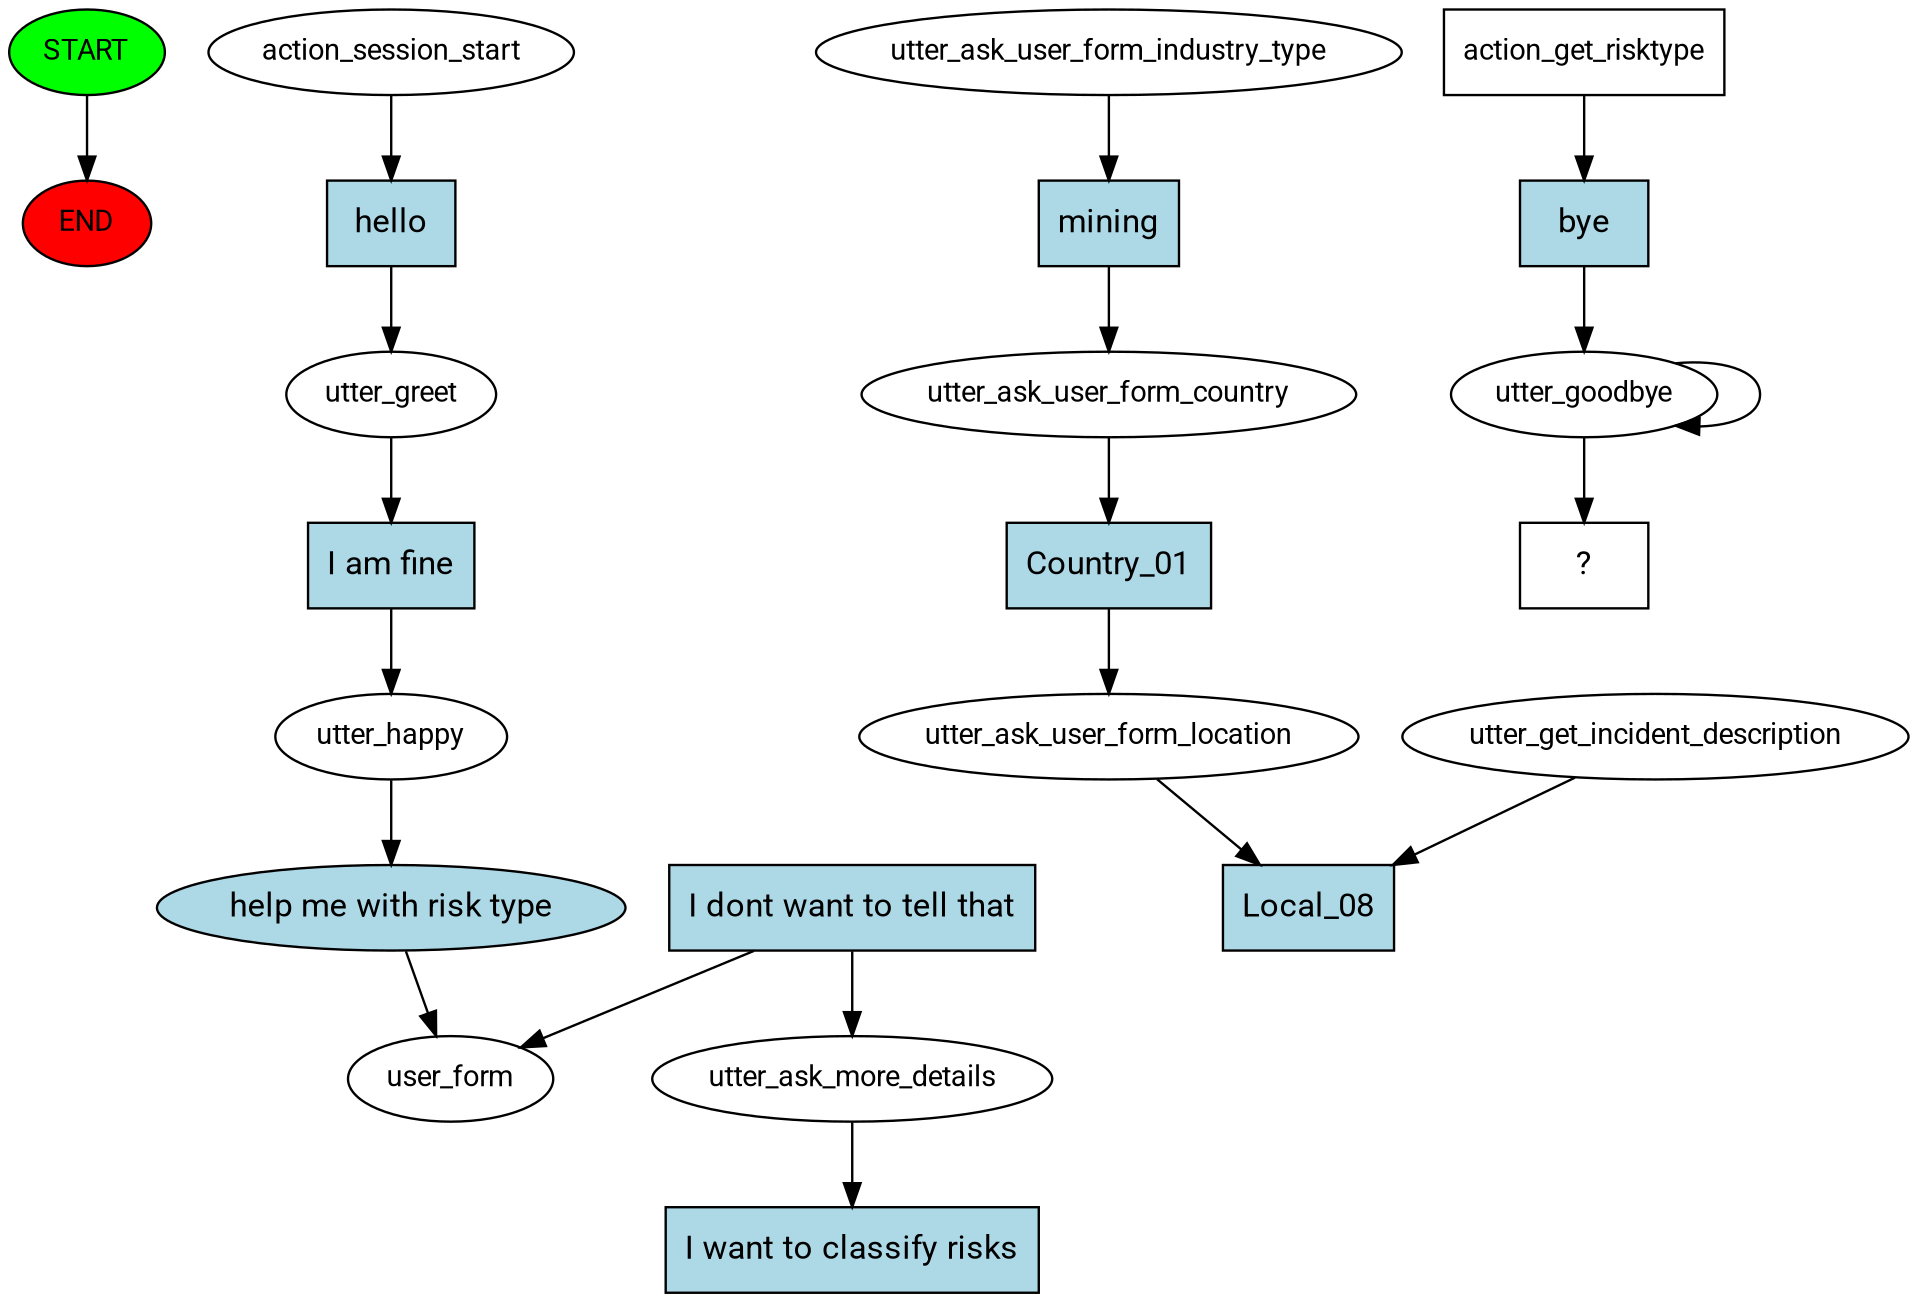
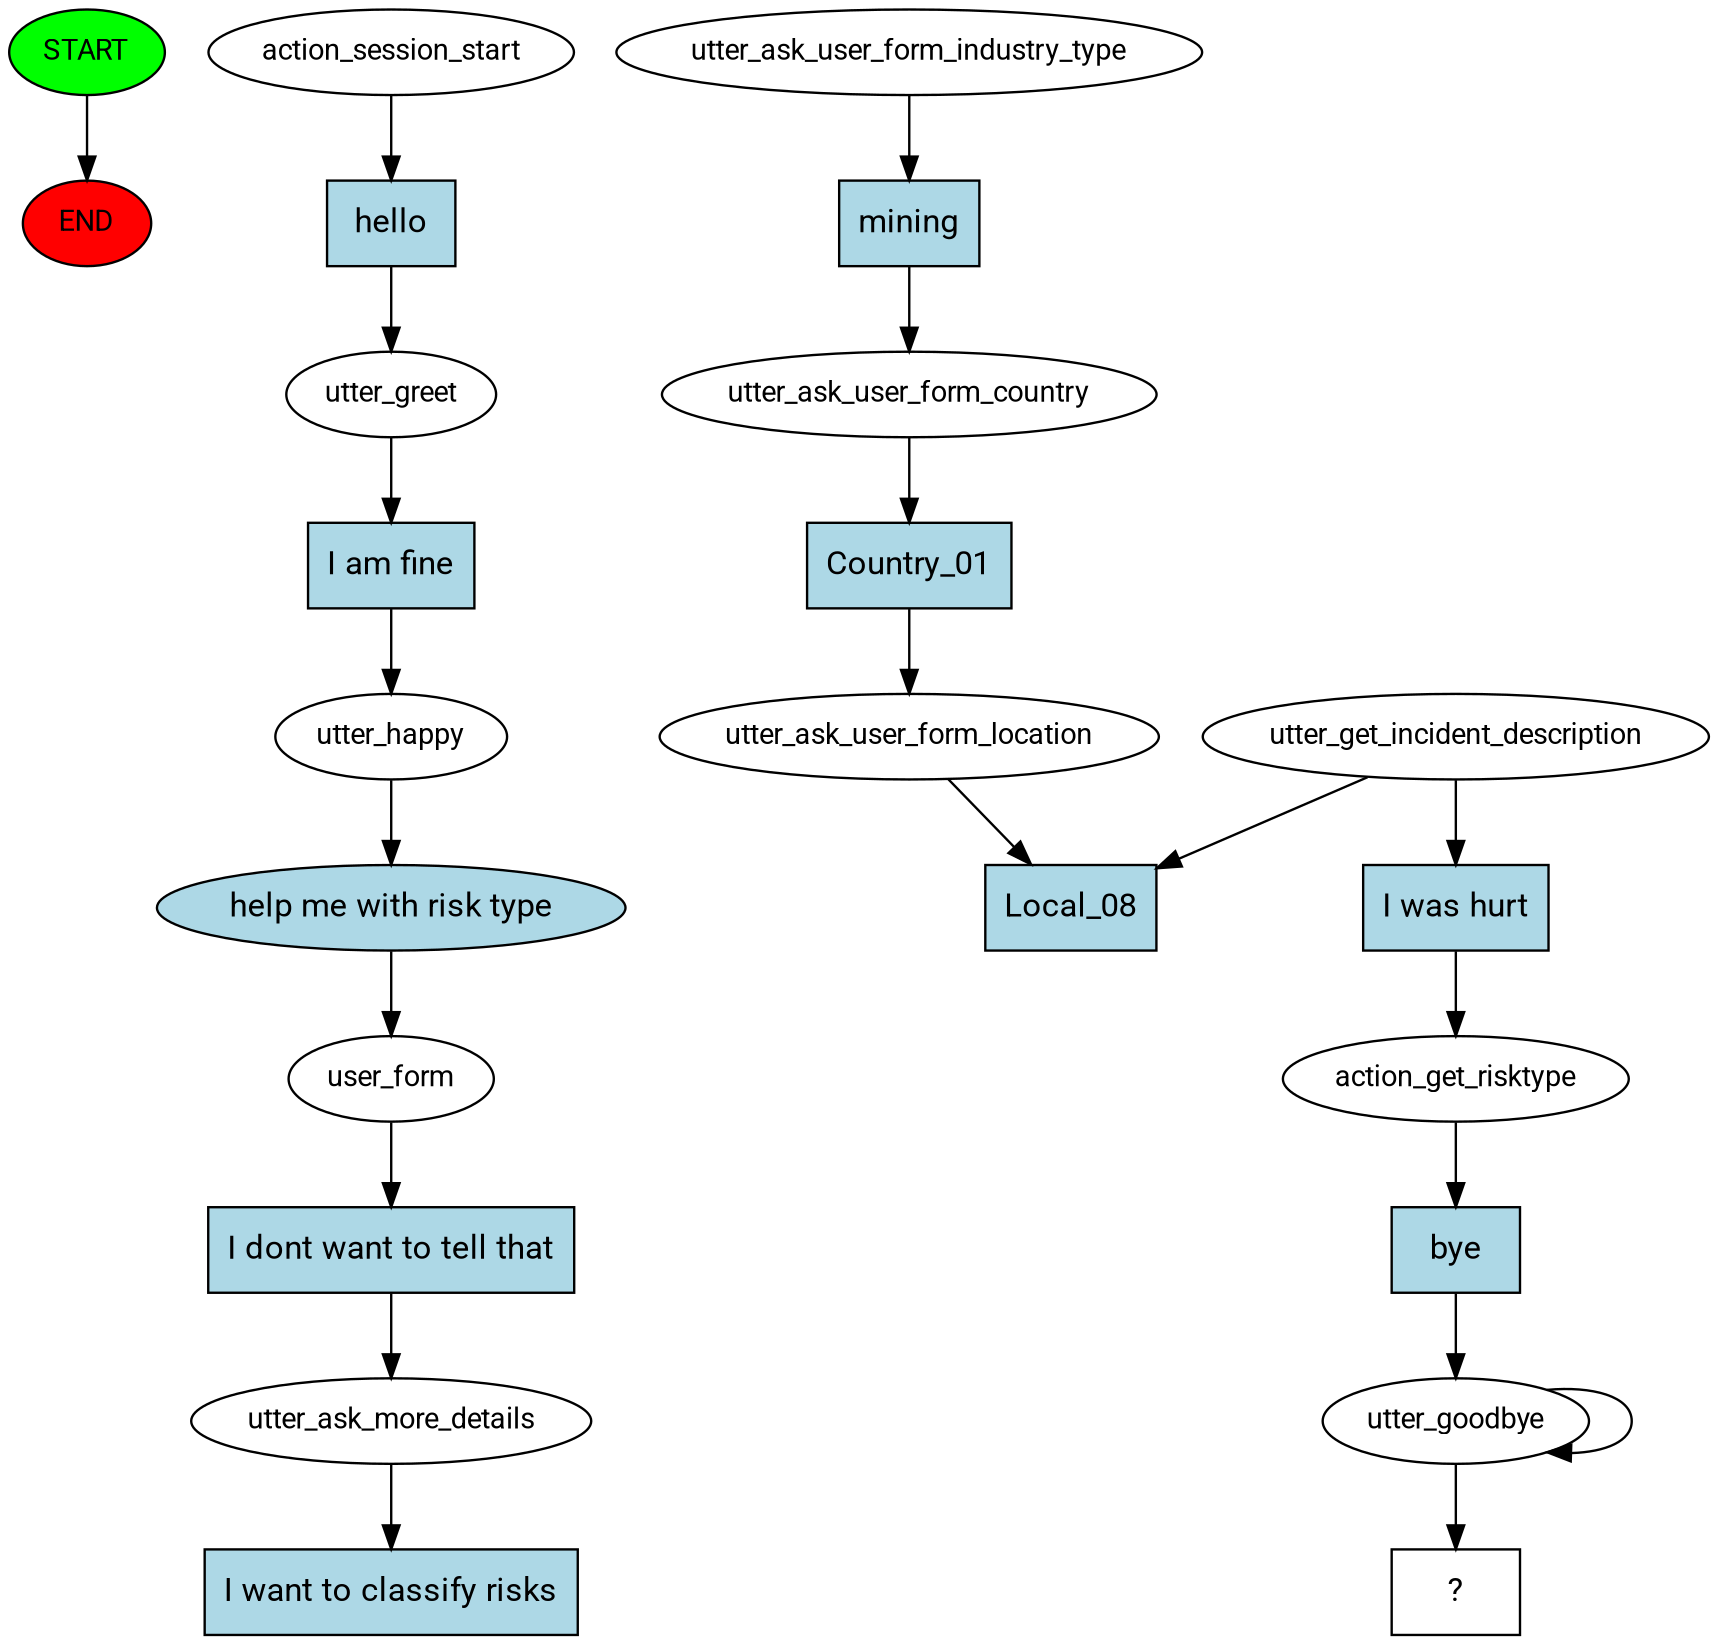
node "action_get_risktype": shape box -> ellipse
node "I was hurt": added
edge "I dont want to tell that" -> "user_form": reversed
